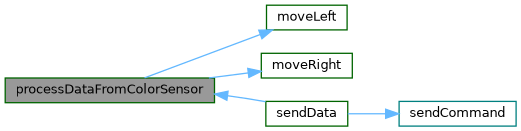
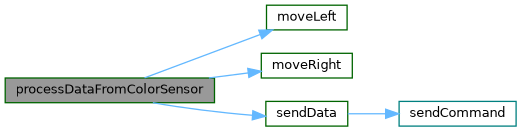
edge "sendData" -> "processDataFromColorSensor": reversed
